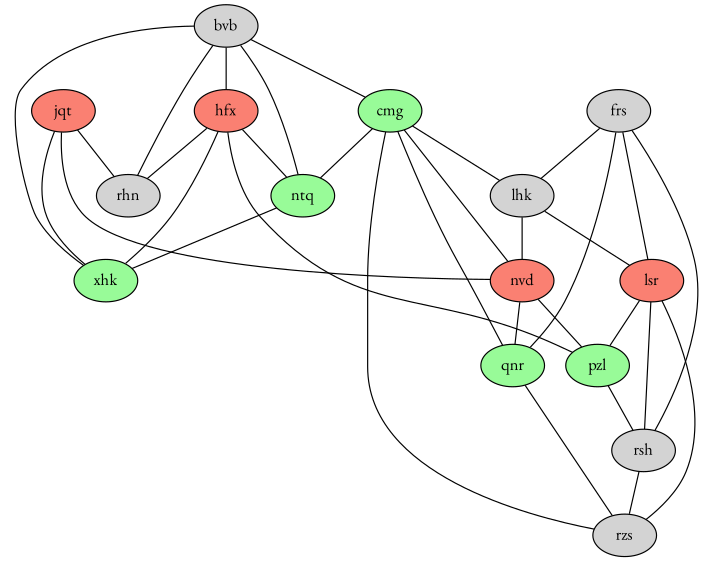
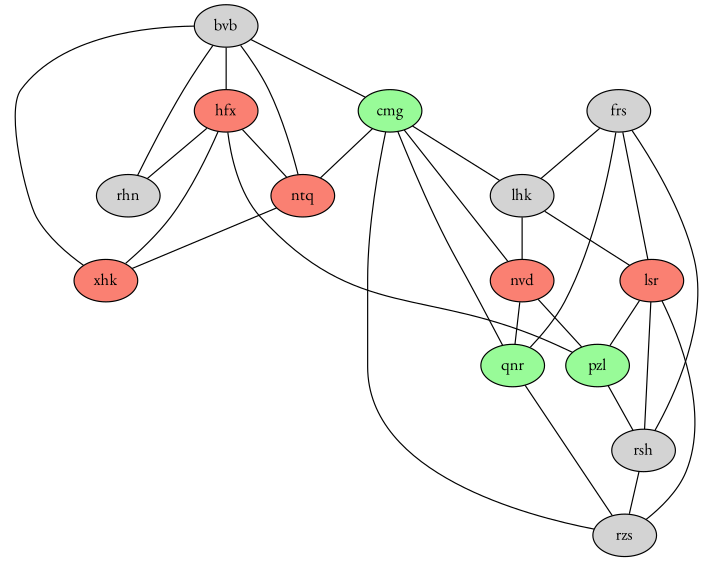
node "jqt": removed
node "ntq": fillcolor palegreen -> salmon
node "xhk": fillcolor palegreen -> salmon
